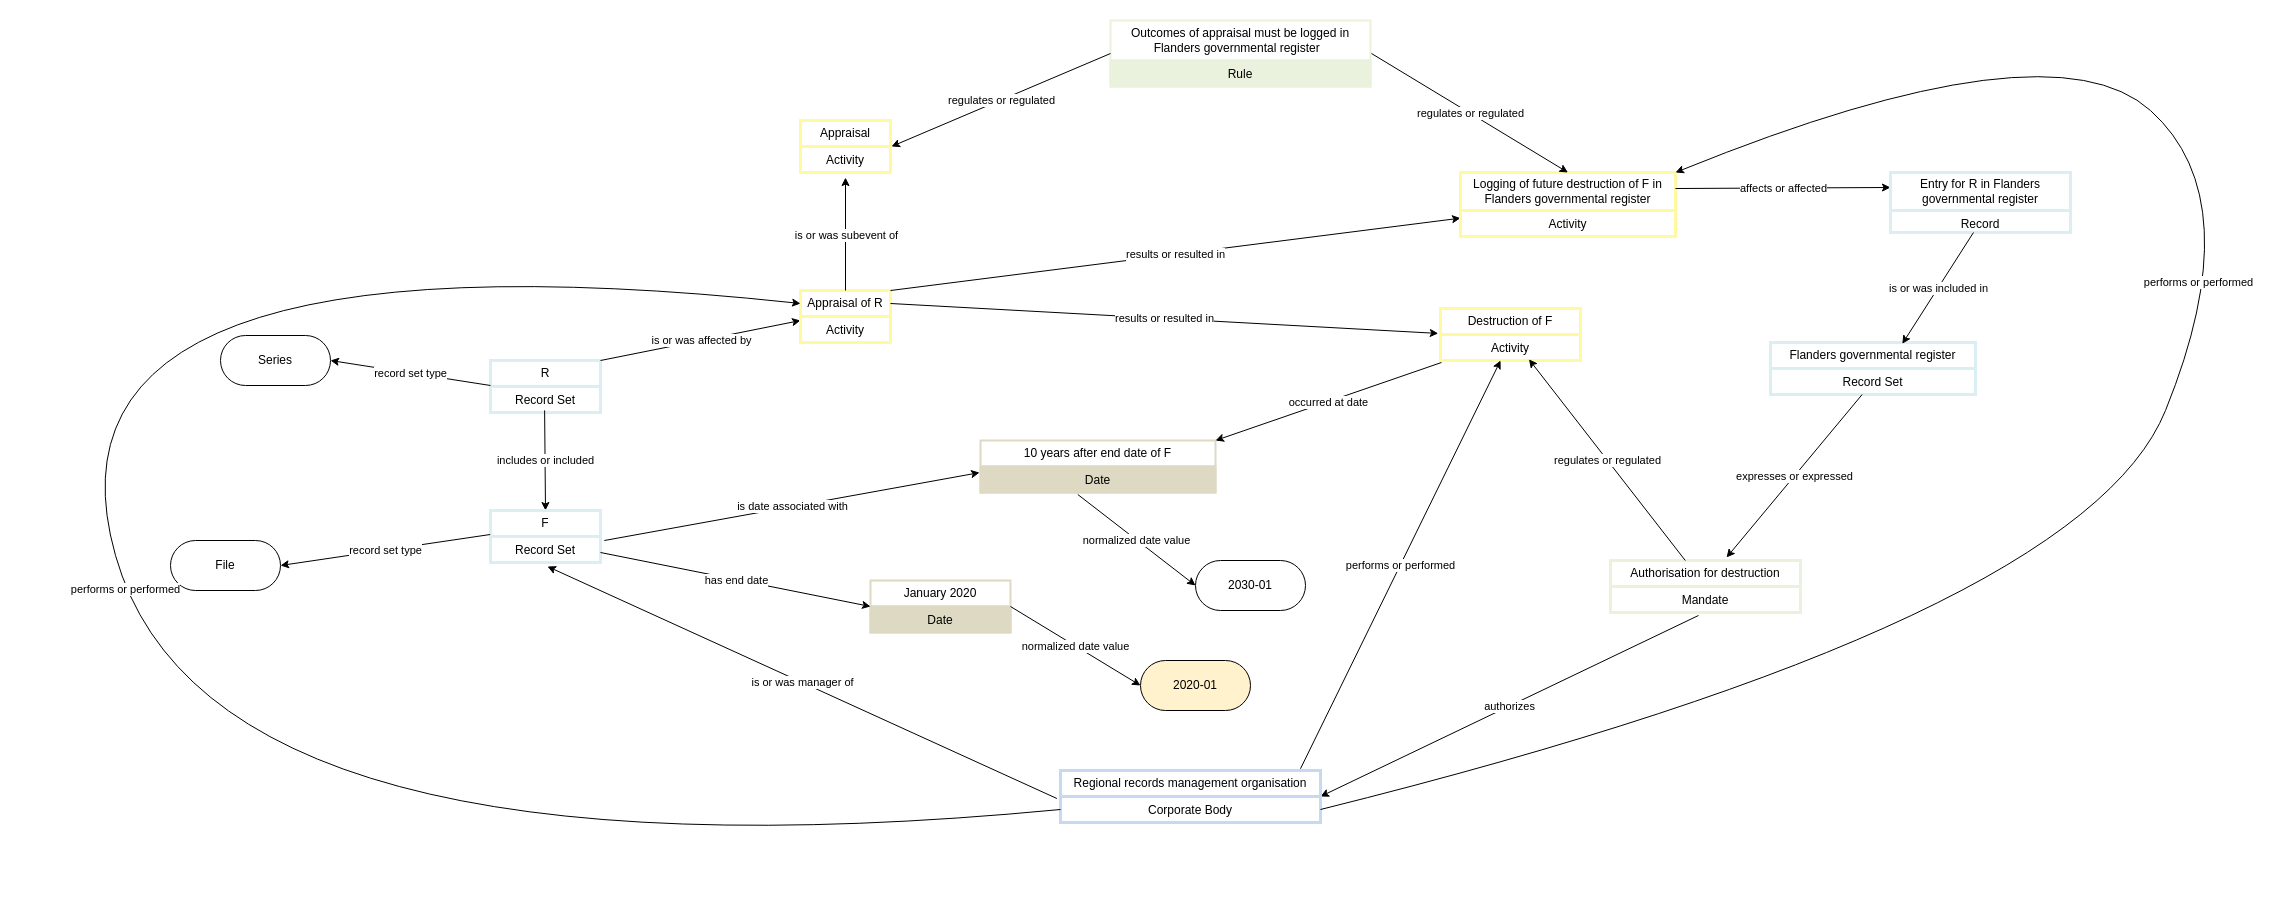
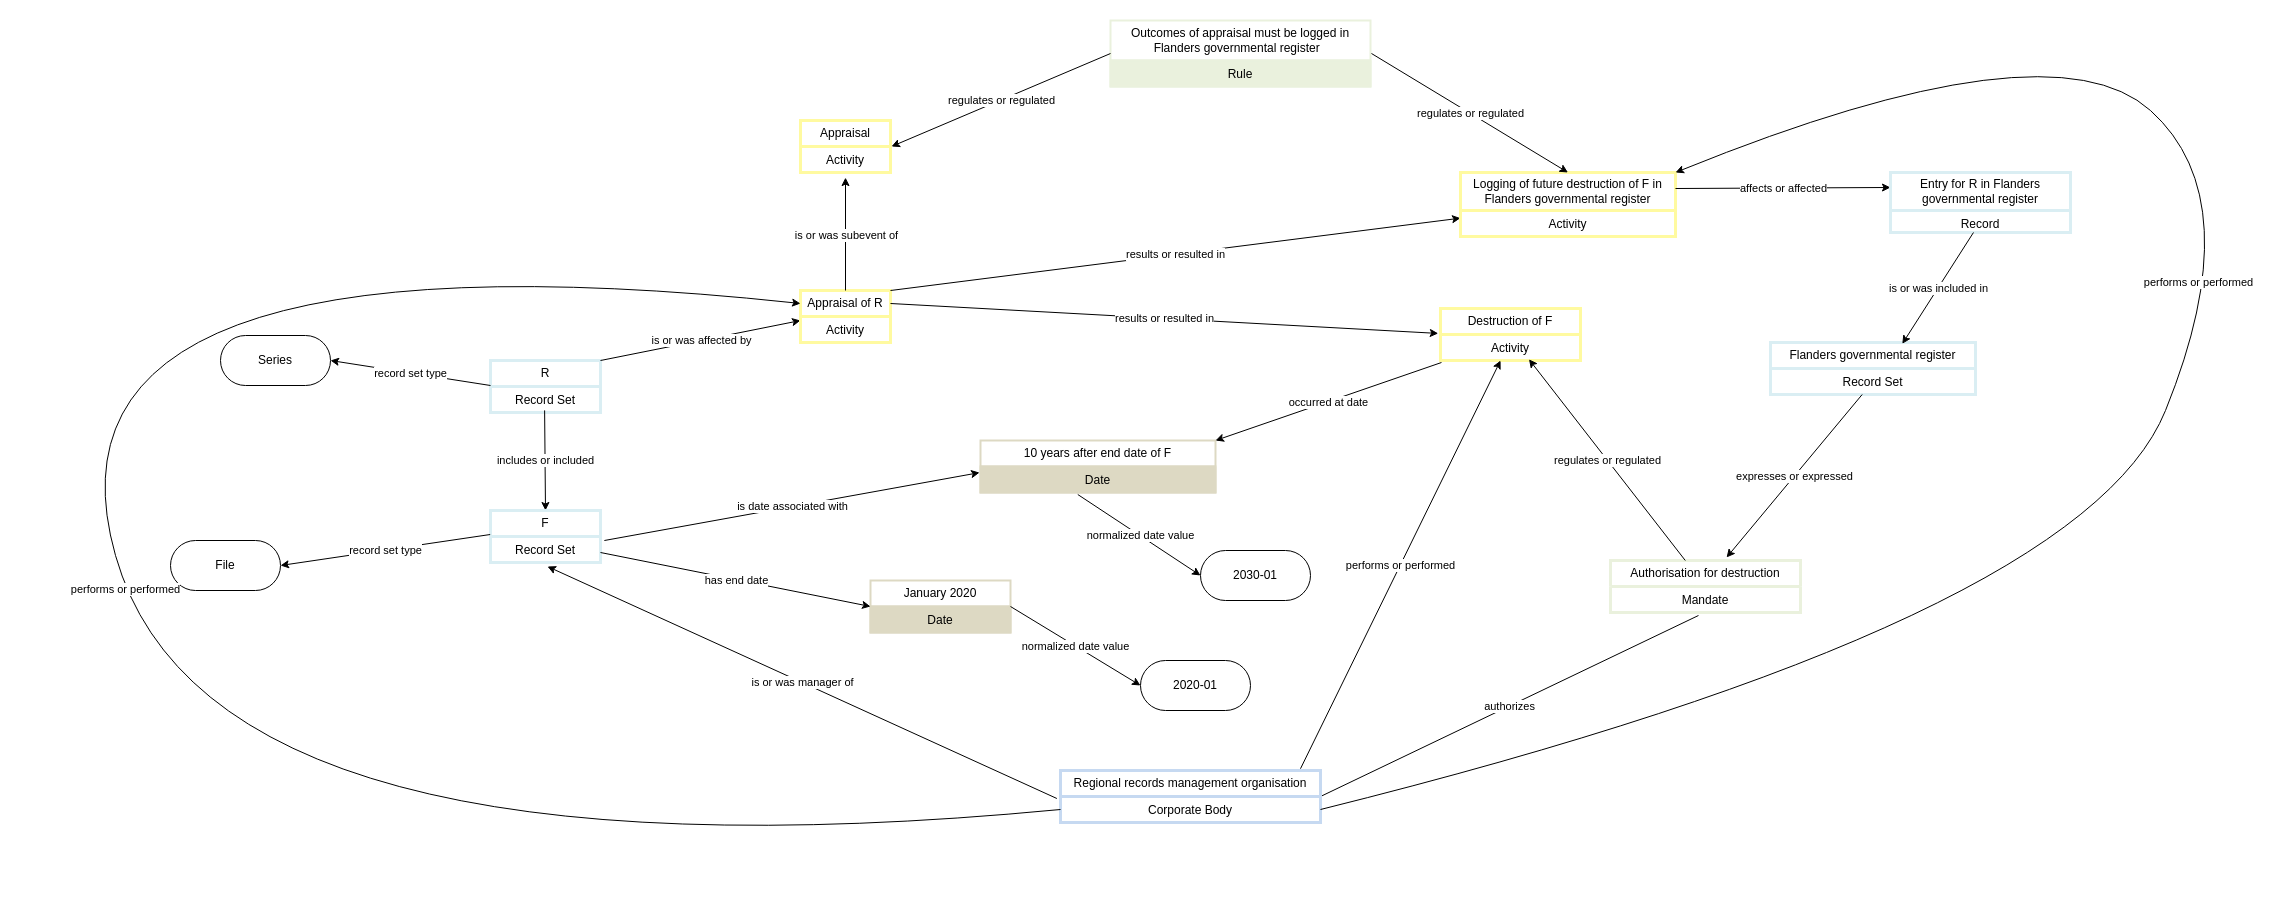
node "2030-01": moved (1251, 586) -> (1256, 576)
node "2020-01": fillcolor #fff2cc -> #ffffff
edge "Mandate" -> "Regional records management organisation": arrowhead classic -> none
